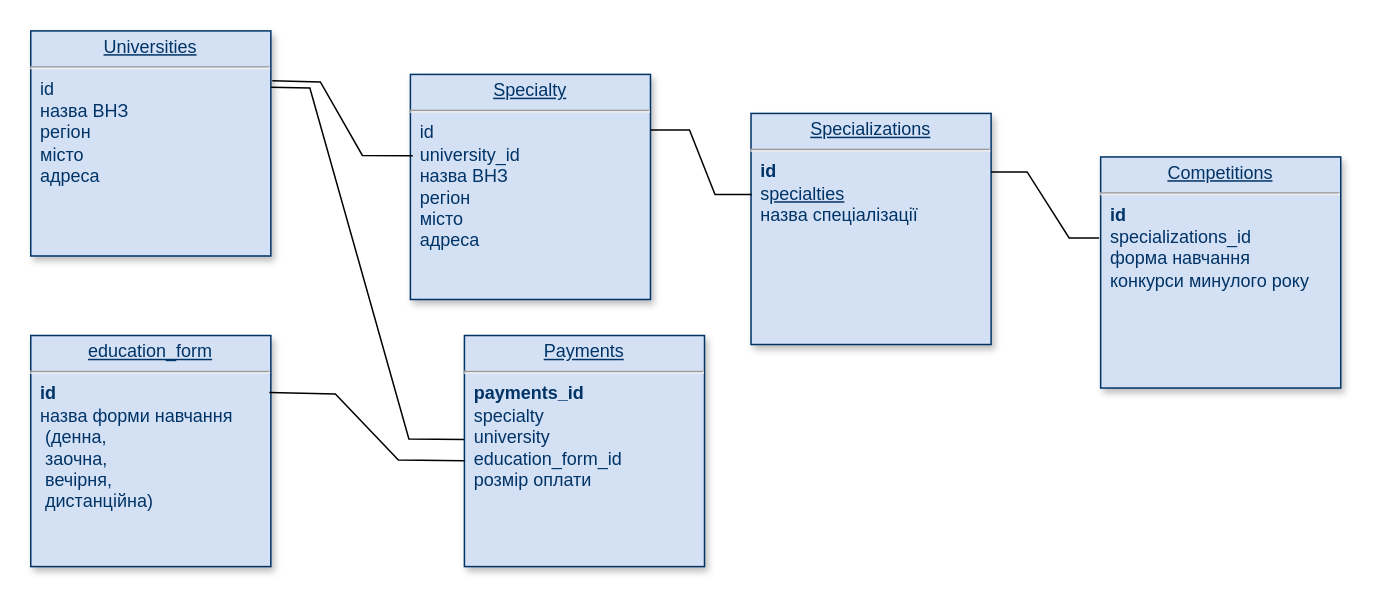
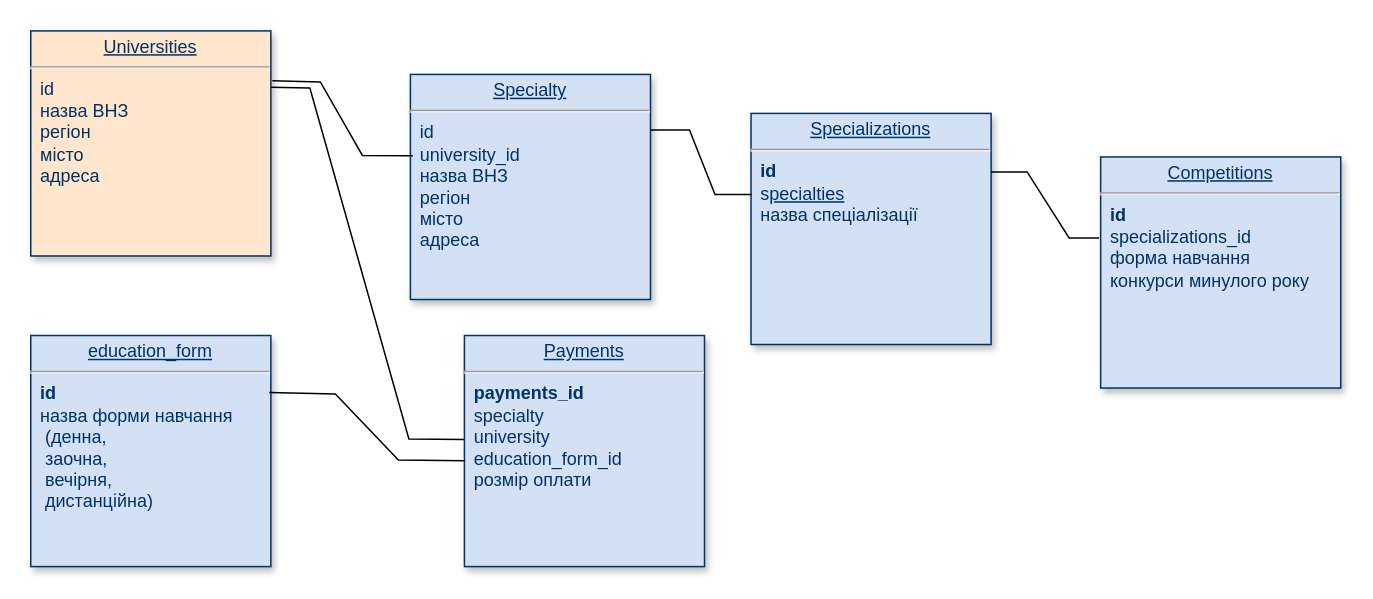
node "Universities id назва ВНЗ регіон місто адреса": fillcolor #d4e1f5 -> #ffe6cc
